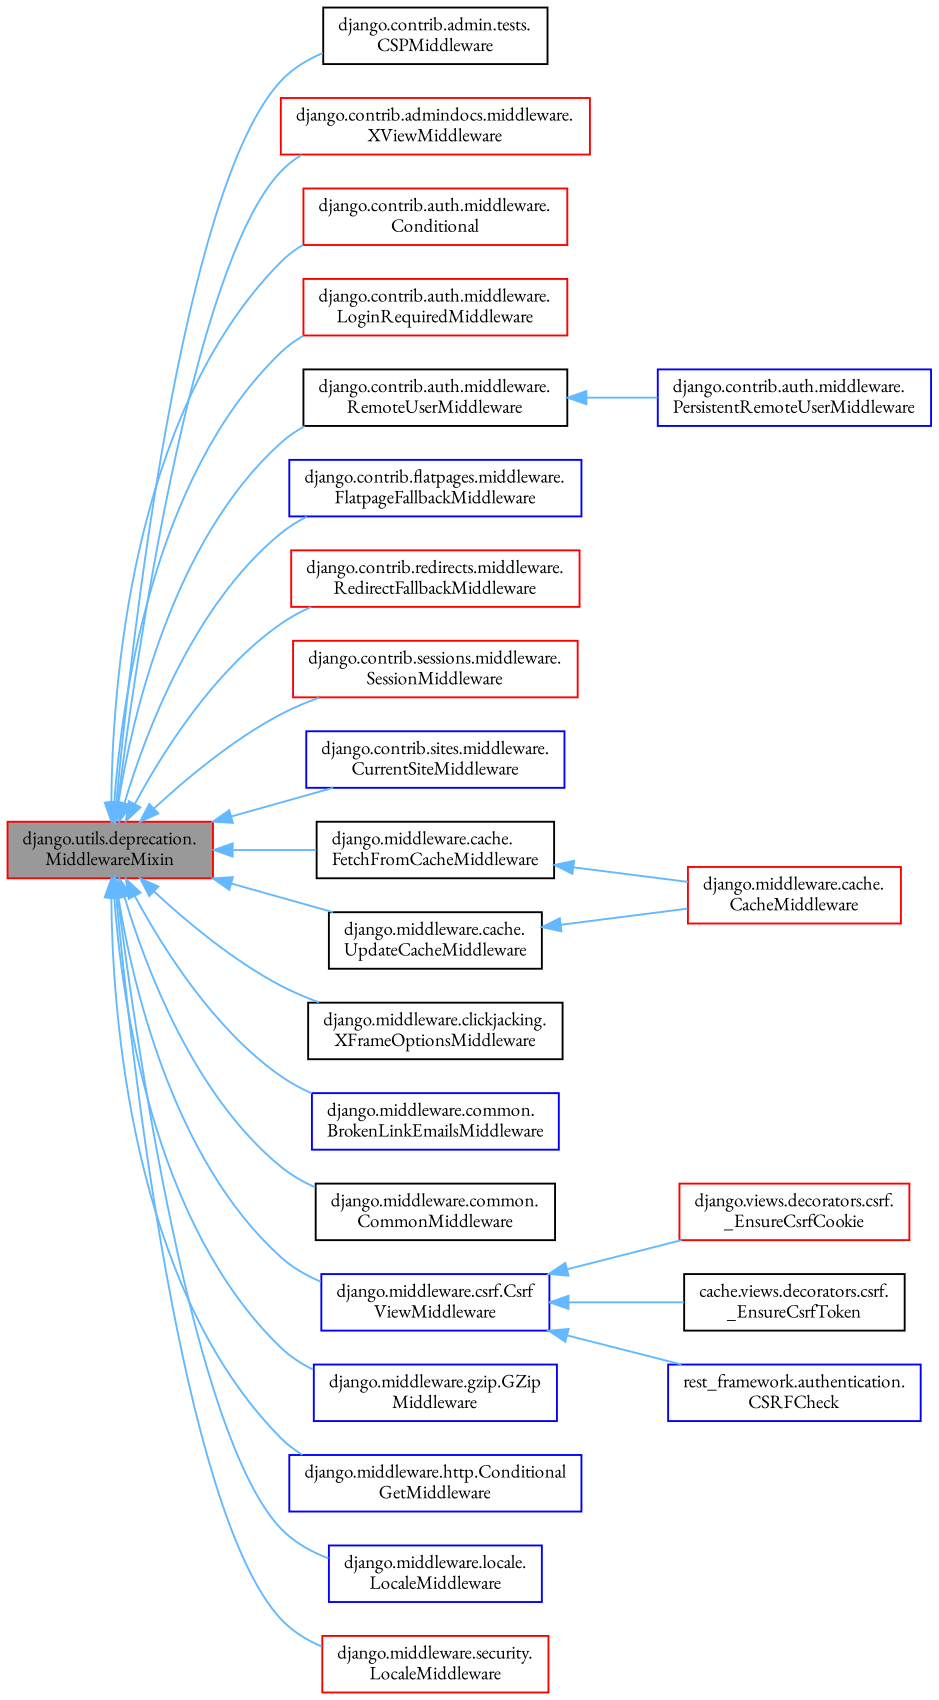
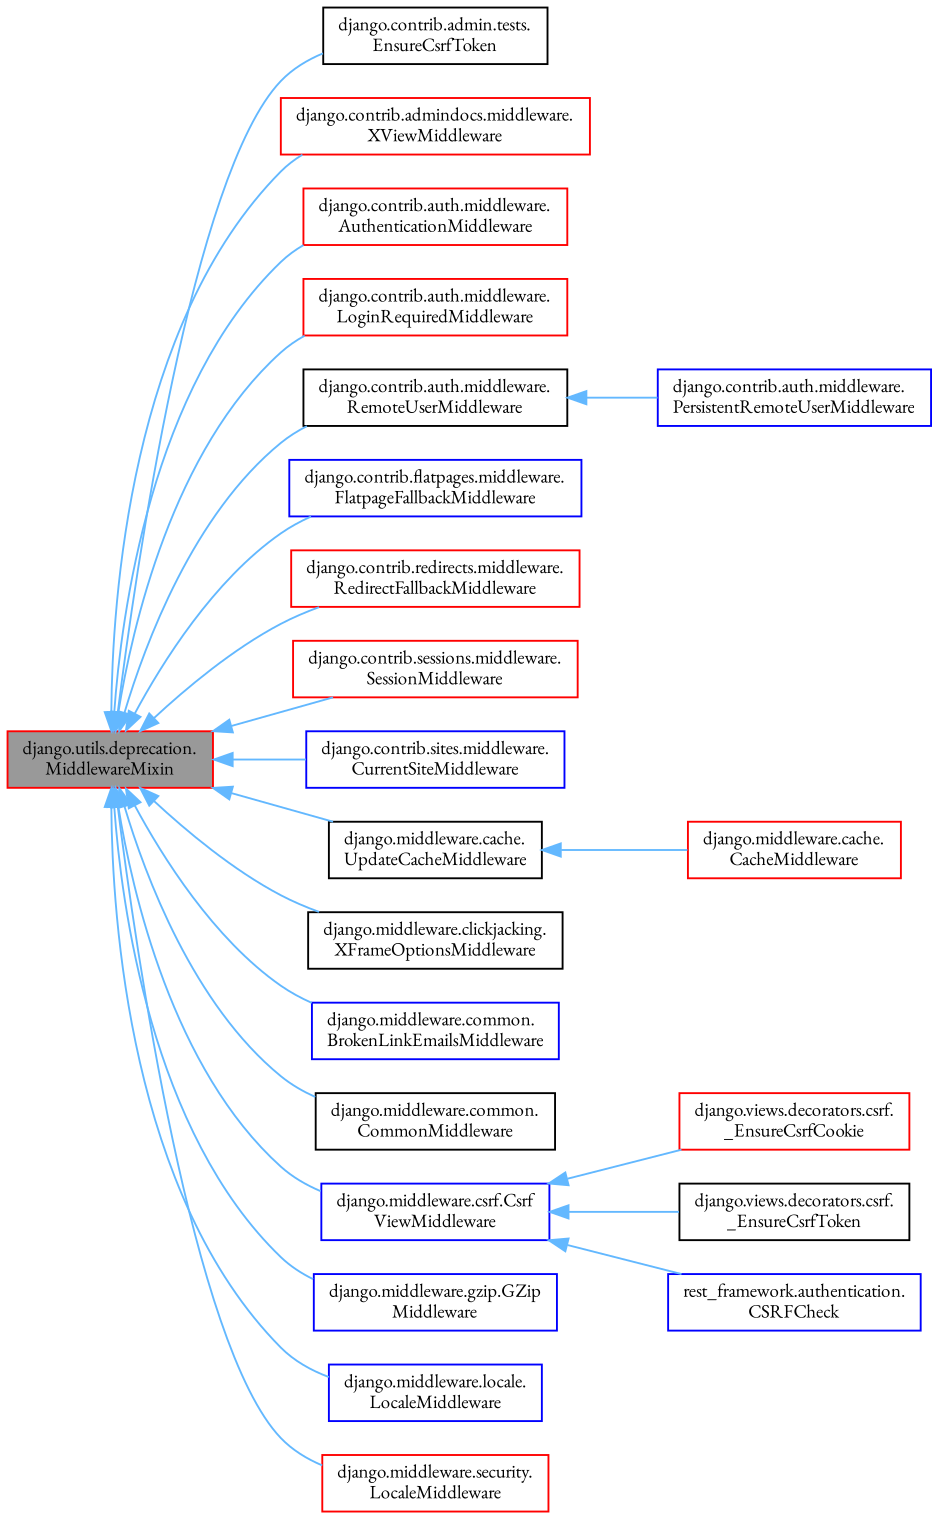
node "django.contrib.admin.tests. CSPMiddleware": label "django.contrib.admin.tests. CSPMiddleware" -> "django.contrib.admin.tests. EnsureCsrfToken"
node "django.contrib.auth.middleware. Conditional": label "django.contrib.auth.middleware. Conditional" -> "django.contrib.auth.middleware. AuthenticationMiddleware"
node "django.middleware.cache. FetchFromCacheMiddleware": removed
node "cache.views.decorators.csrf. _EnsureCsrfToken": label "cache.views.decorators.csrf. _EnsureCsrfToken" -> "django.views.decorators.csrf. _EnsureCsrfToken"
node "django.middleware.http.Conditional GetMiddleware": removed
